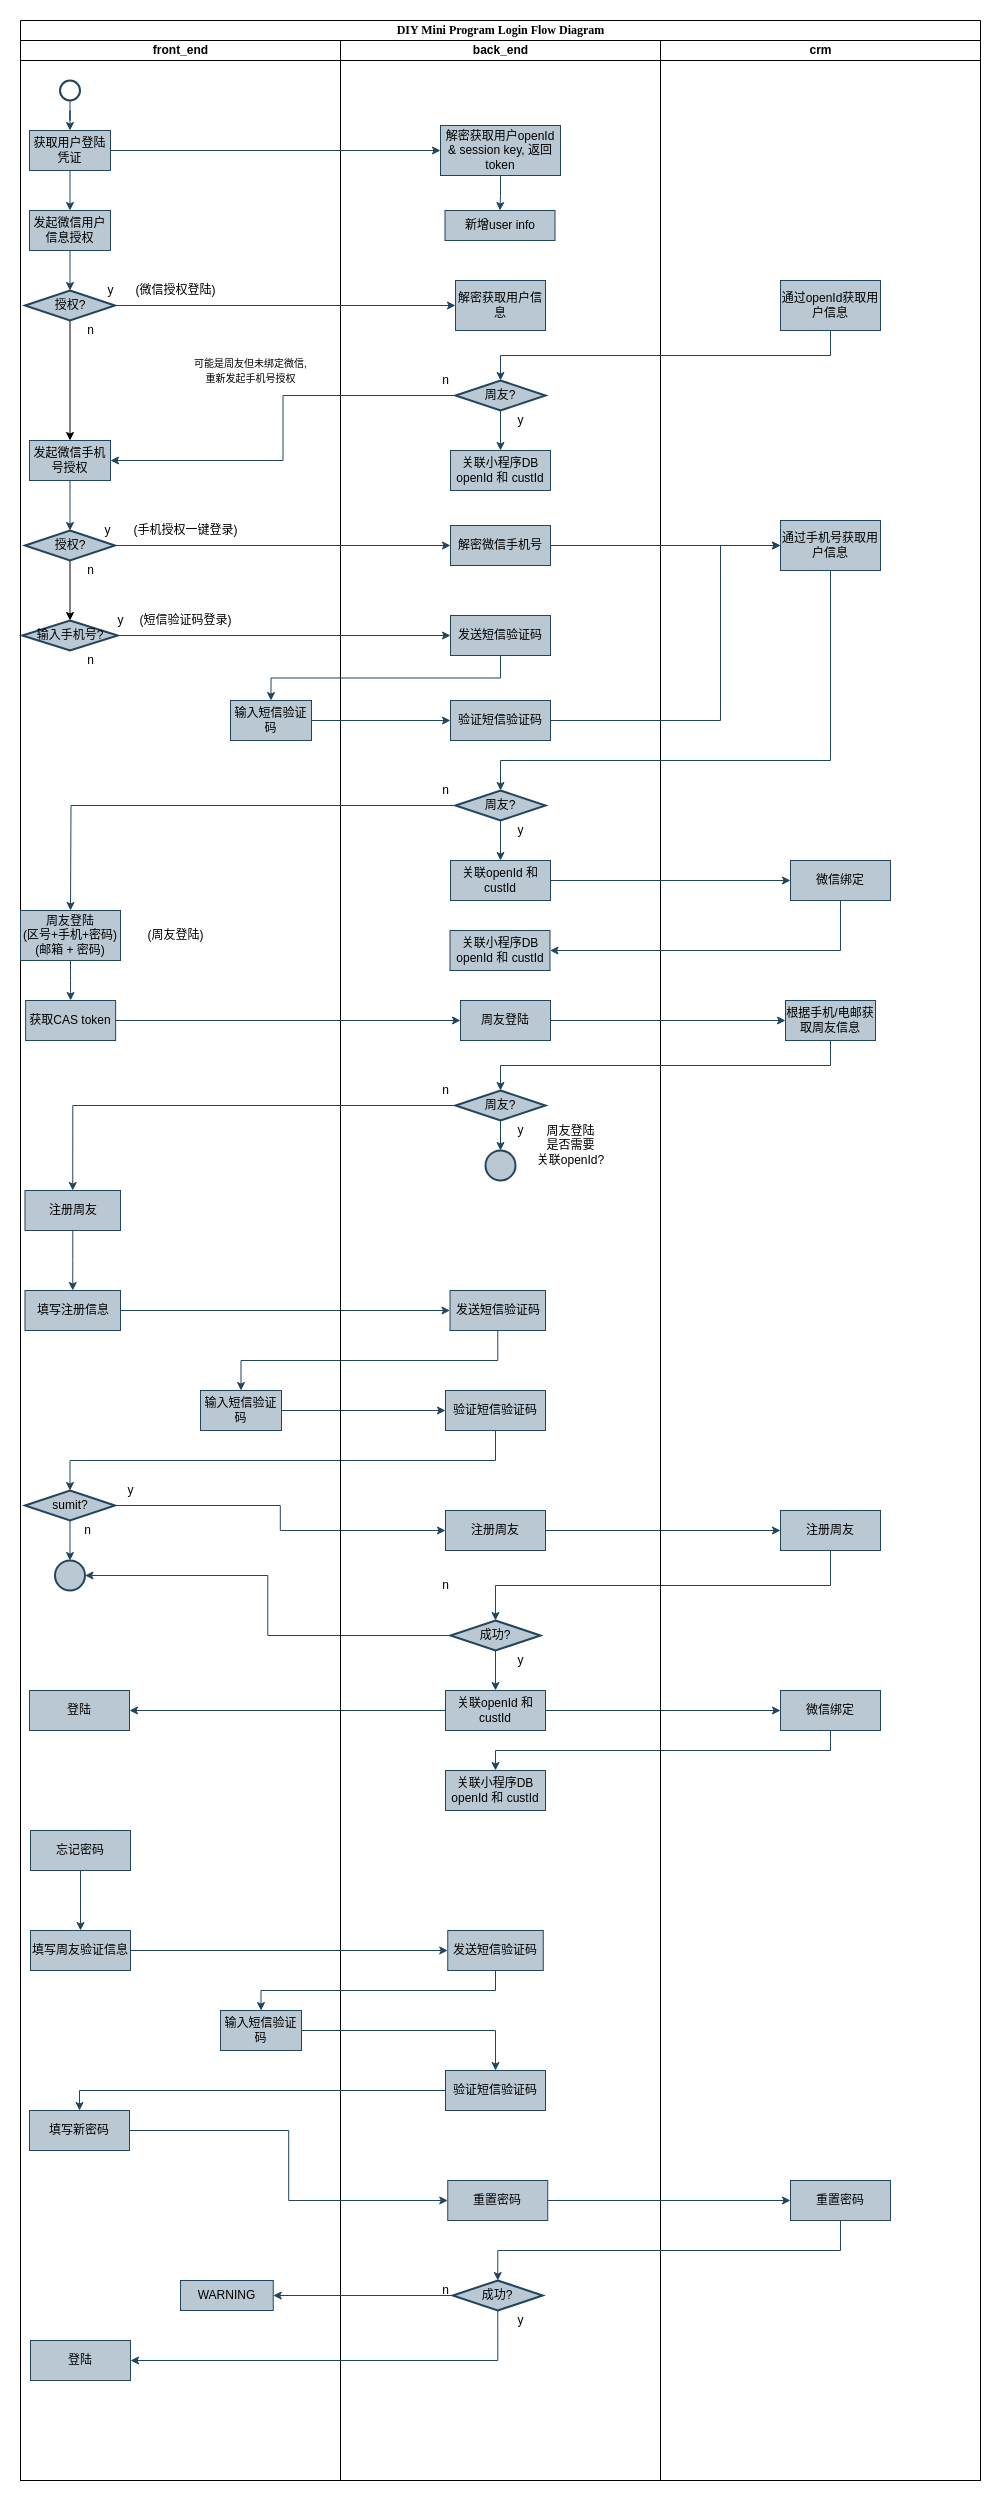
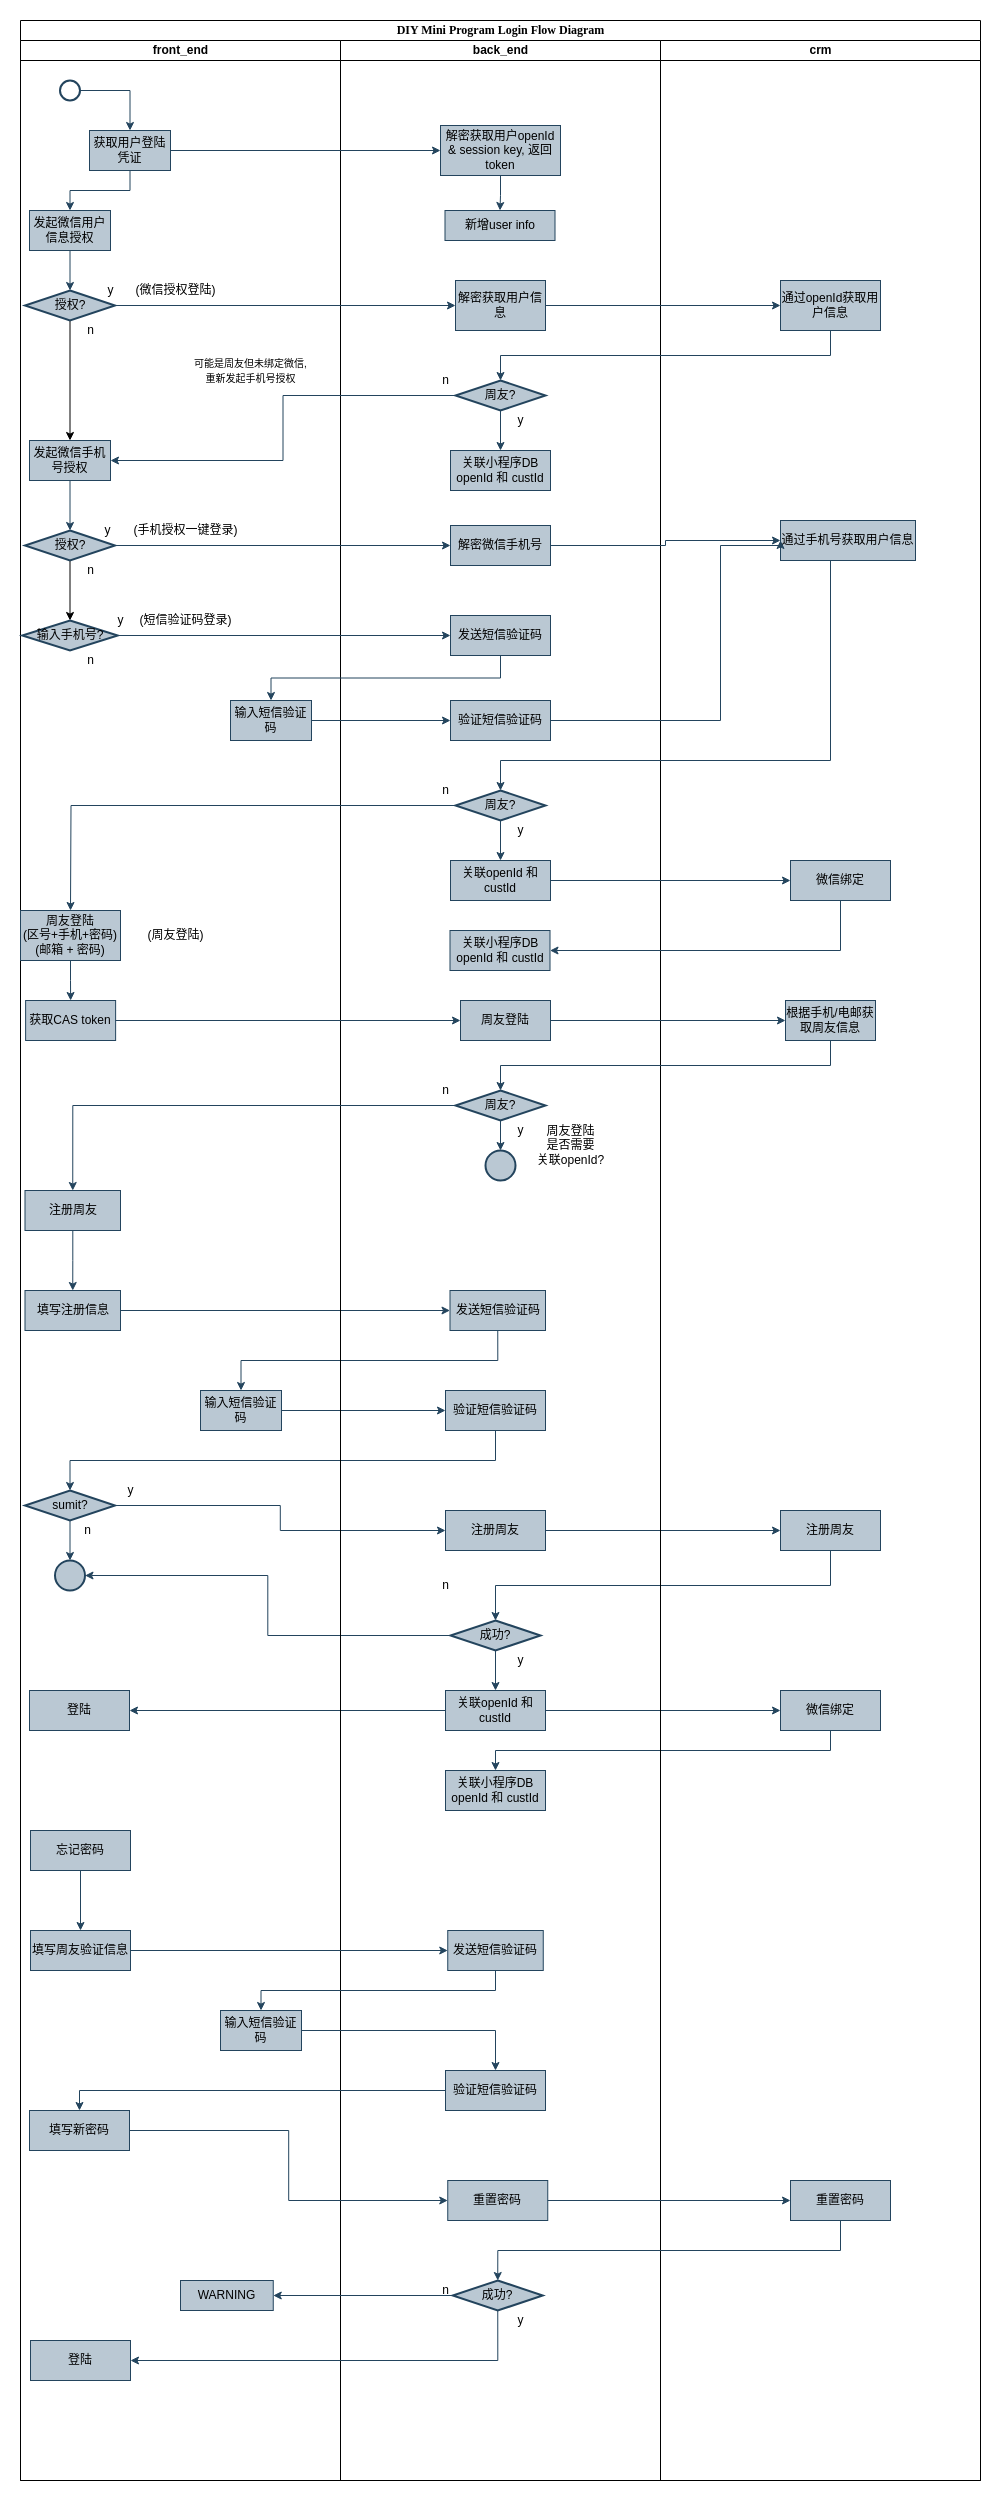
node "获取用户登陆凭证": moved (70, 151) -> (130, 151)
edge "解密获取用户信息" -> "通过openId获取用户信息": added
node "通过手机号获取用户信息": size 100x50 -> 135x40
